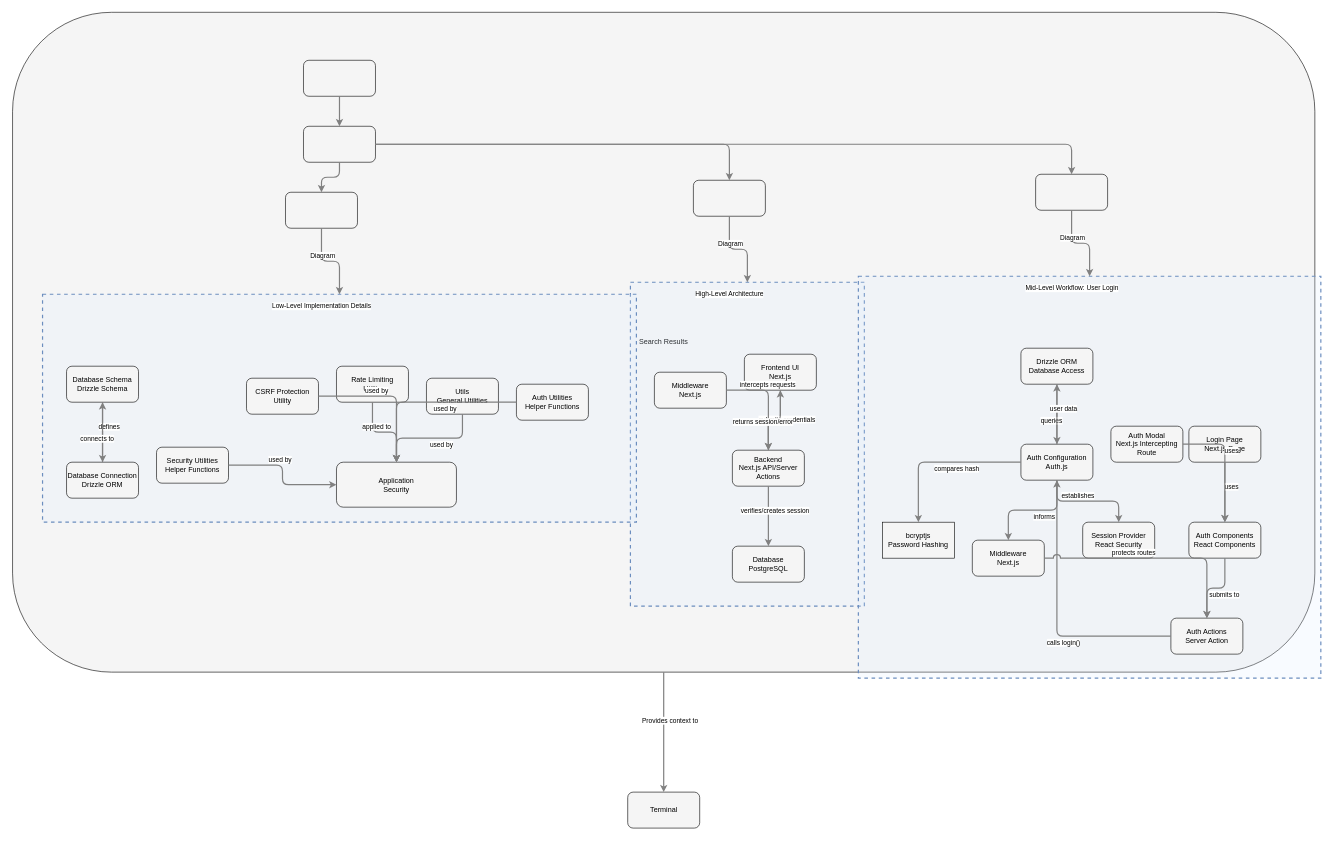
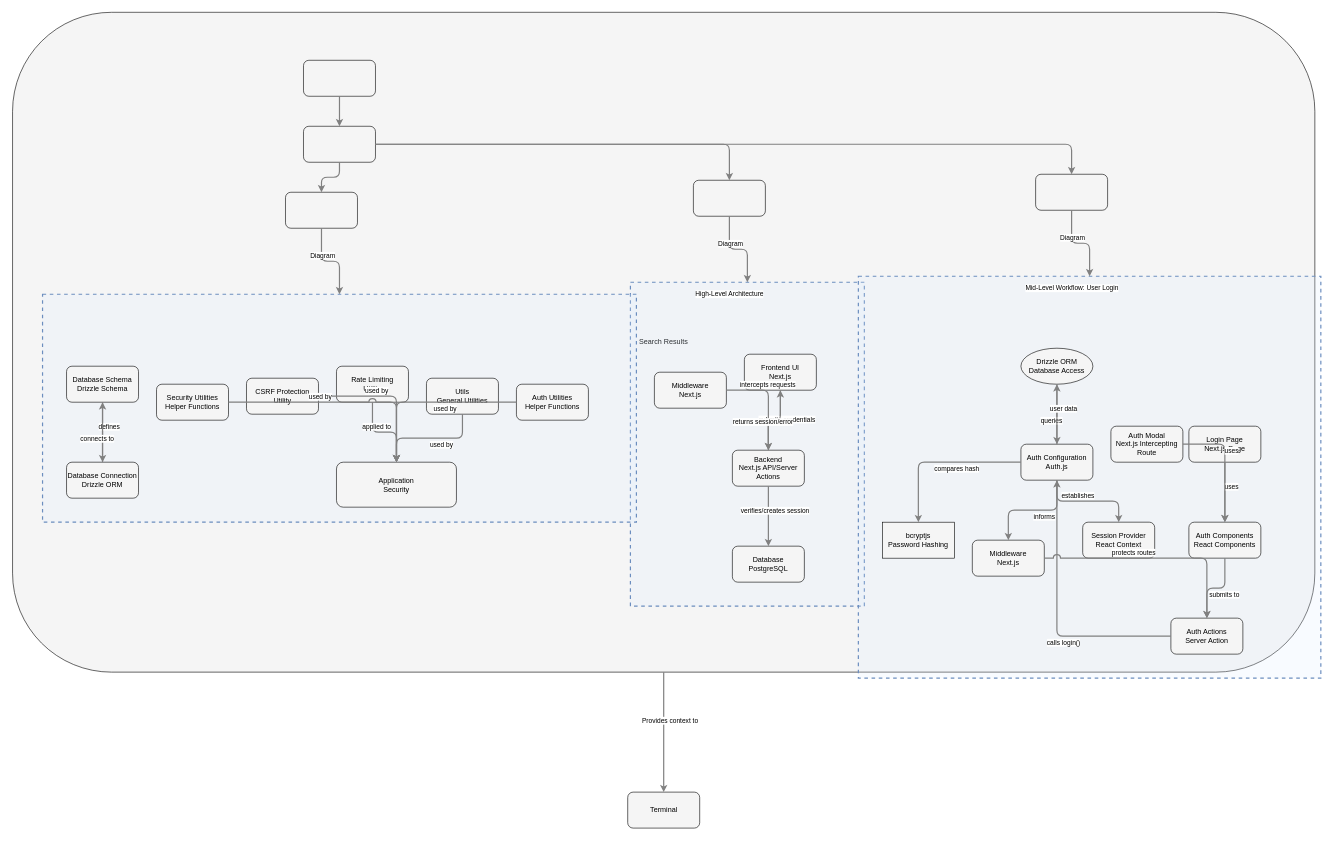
node "Low-Level Implementation Details": removed
node "Drizzle ORM Database Access": shape rounded rectangle -> ellipse
node "Security Utilities Helper Functions": moved (192, 465) -> (192, 402)
node "Session Provider React Security": label "Session Provider React Security" -> "Session Provider React Context"
